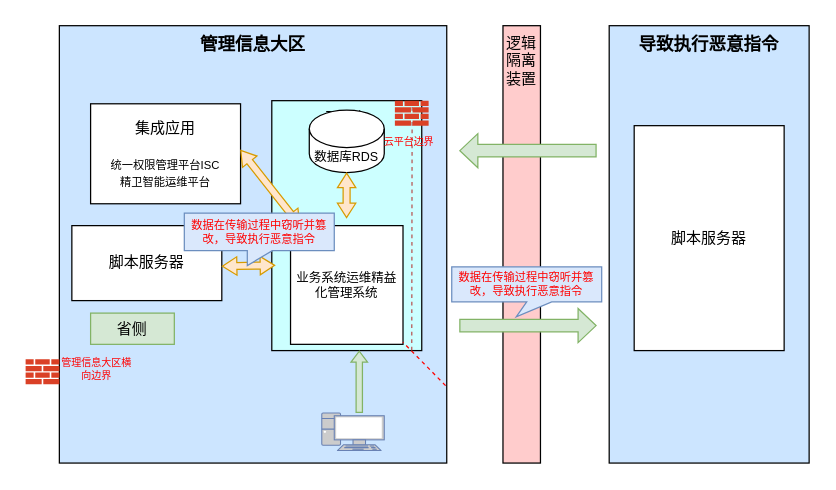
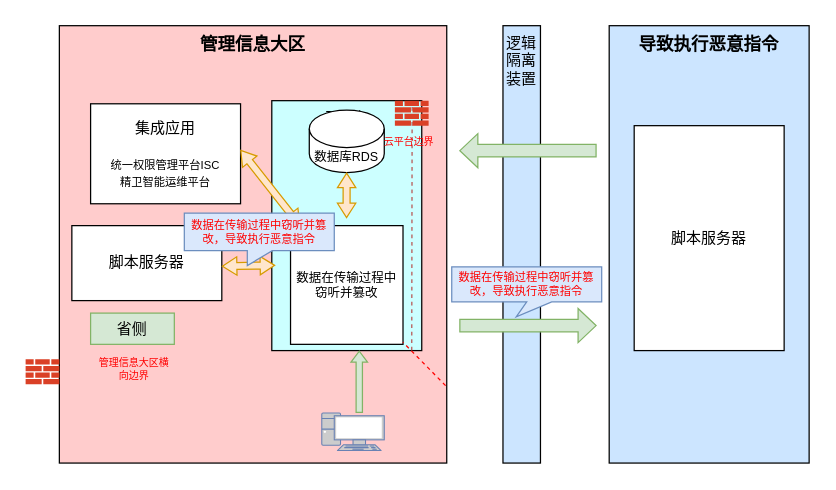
node "管理信息大区": fillcolor #cce5ff -> #ffcccc
node "逻辑隔离装置": fillcolor #ffcccc -> #cce5ff
node "业务系统运维精益化管理系统": label "业务系统运维精益化管理系统" -> "数据在传输过程中窃听并篡改"
node "管理信息大区横向边界": moved (97, 369) -> (134, 369)
